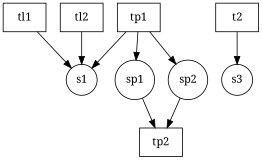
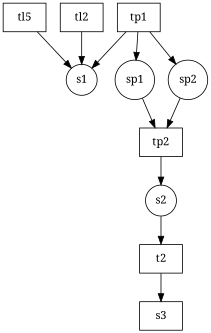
node "tl1": label "tl1" -> "tl5"
node "s3": shape circle -> box
node "s2": added
